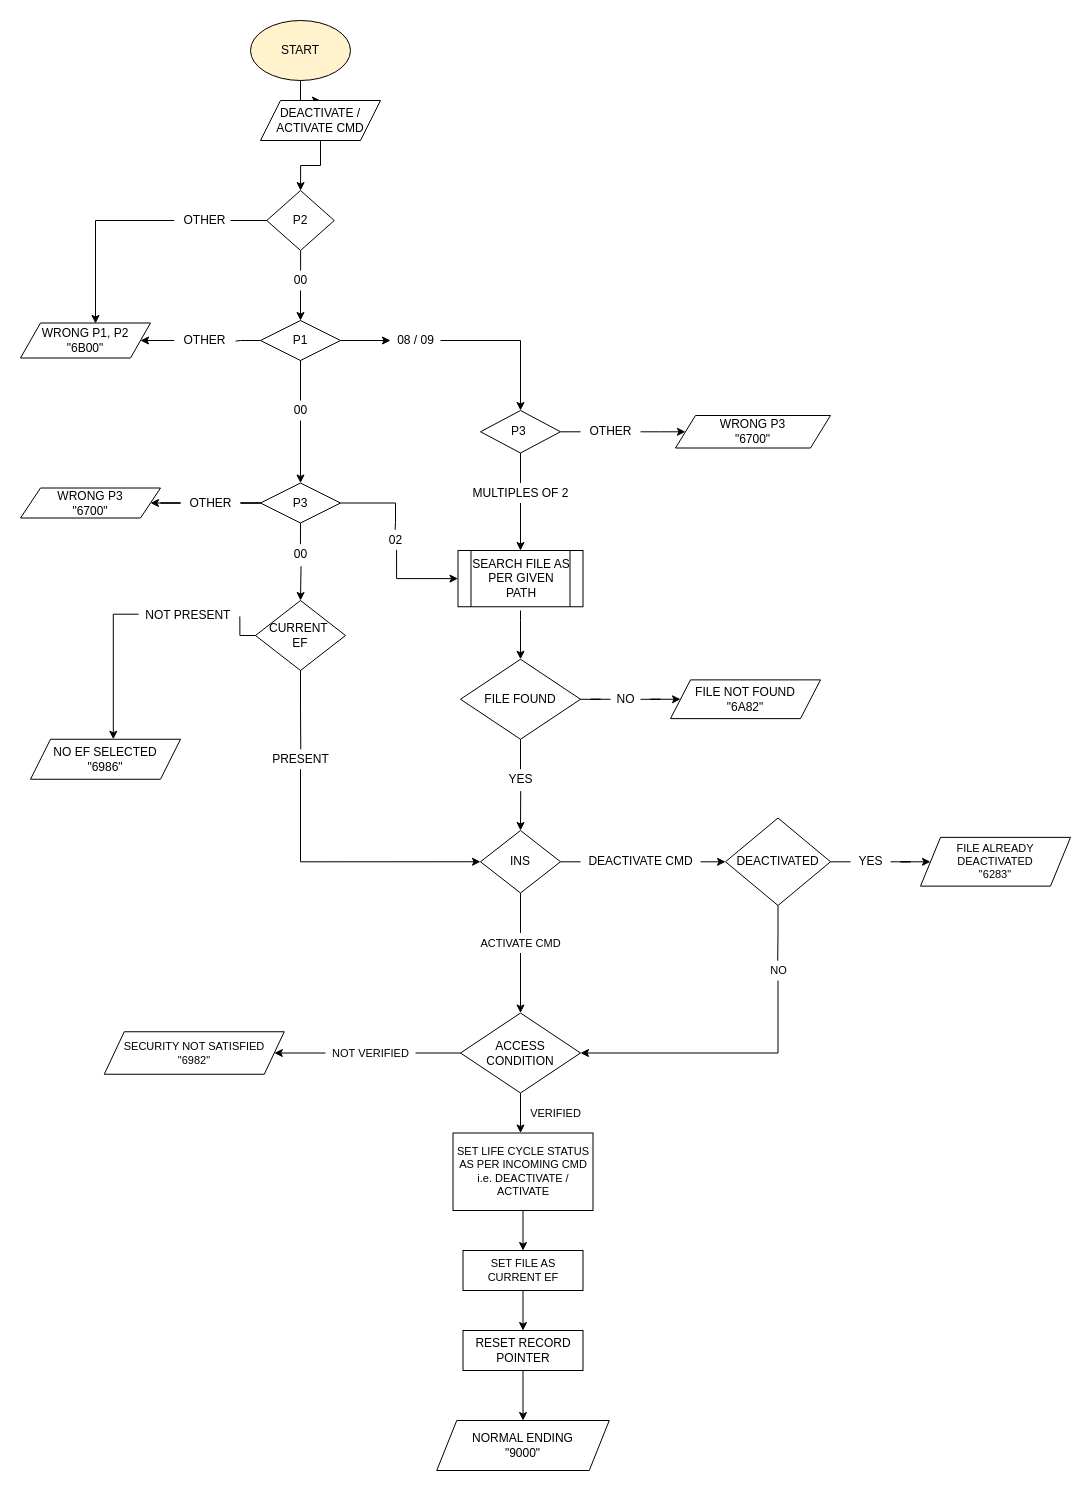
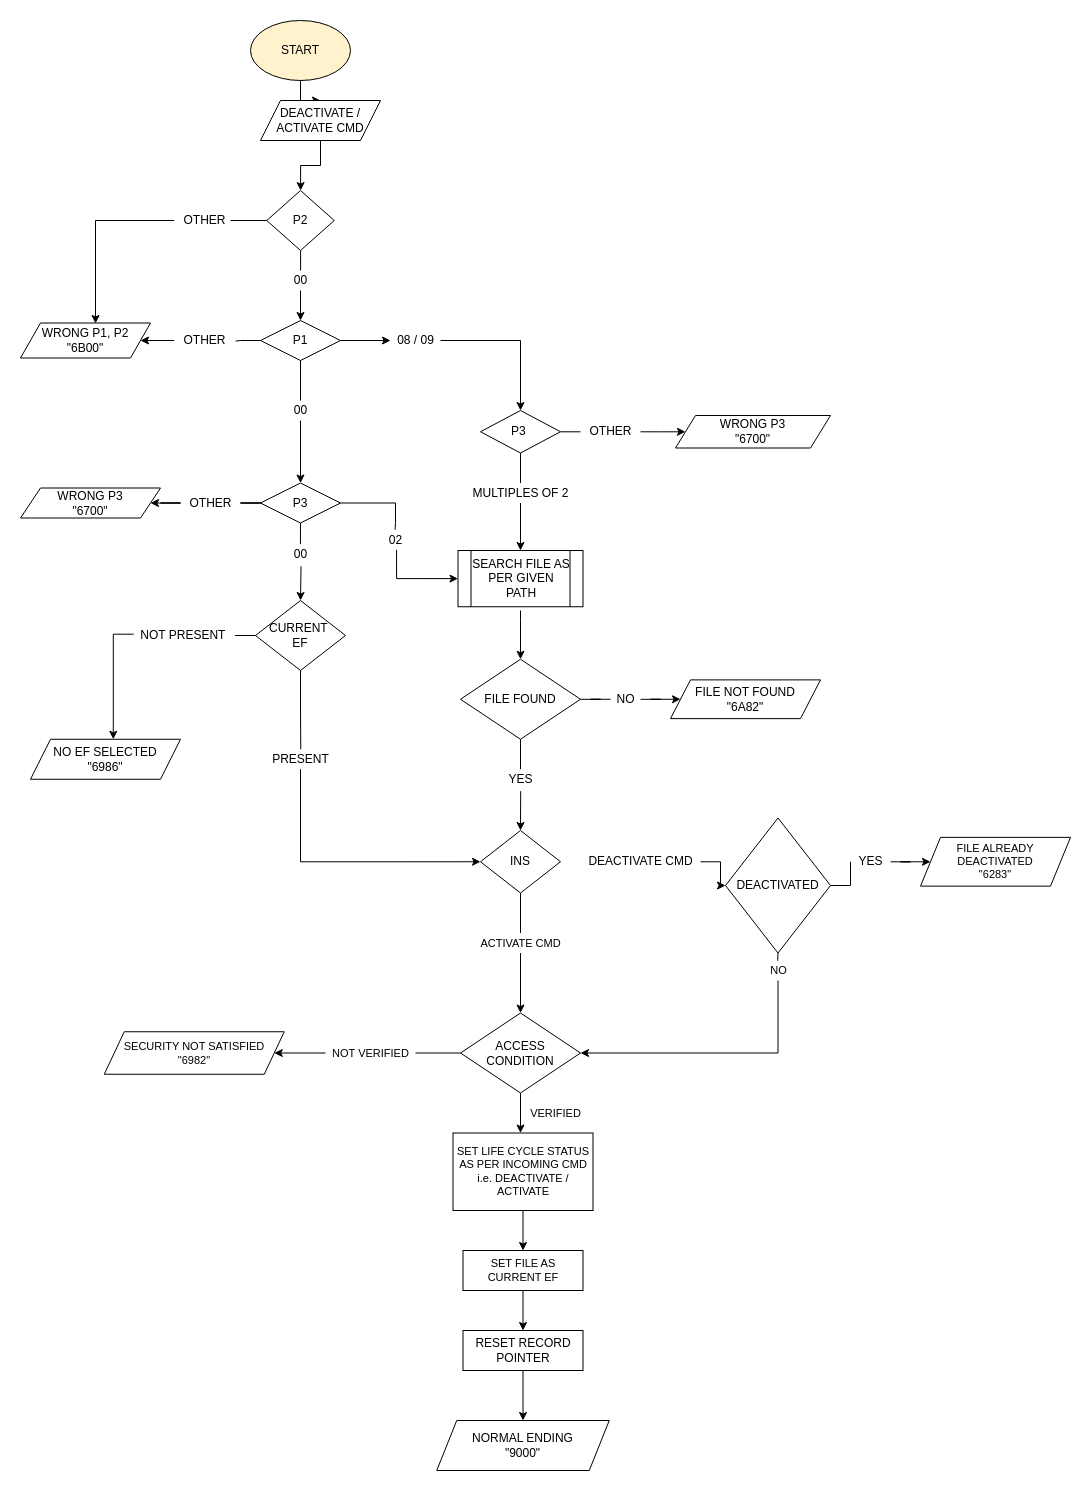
node "NOT PRESENT": moved (189, 616) -> (184, 636)
edge "INS" -- "DEACTIVATE CMD": removed
node "DEACTIVATED": size 105x88 -> 105x135
